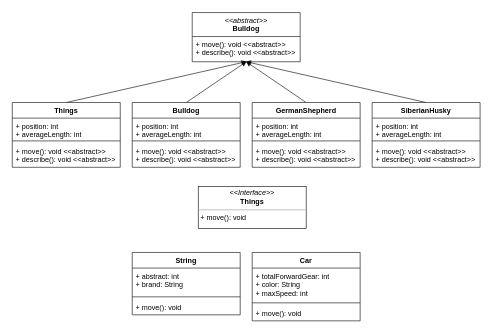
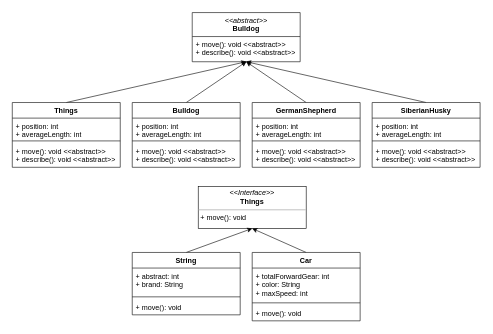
edge "Car" -> "<<Interface>> Things + move(): void": added
edge "String" -> "<<Interface>> Things + move(): void": added
